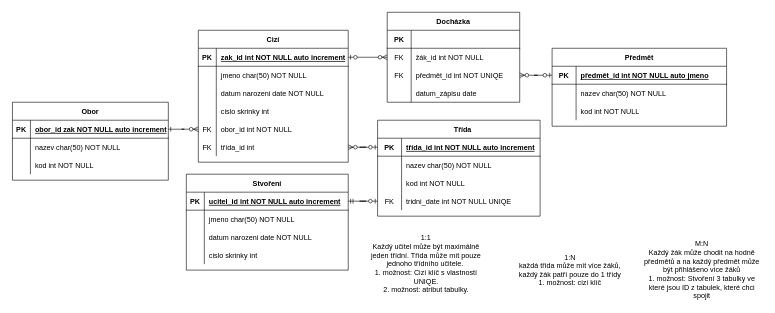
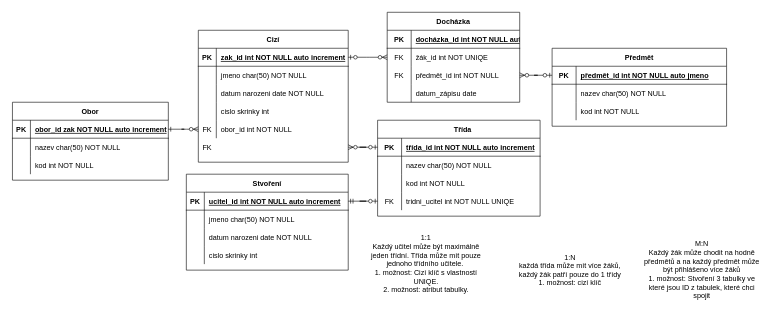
node "docházka_id int NOT NULL auto increment": added
node "žák_id int NOT NULL": label "žák_id int NOT NULL" -> "žák_id int NOT UNIQE"
node "předmět_id int NOT UNIQE": label "předmět_id int NOT UNIQE" -> "předmět_id int NOT NULL"
node "třída_id int": removed
node "tridni_date int NOT NULL UNIQE": label "tridni_date int NOT NULL UNIQE" -> "tridni_ucitel int NOT NULL UNIQE"
